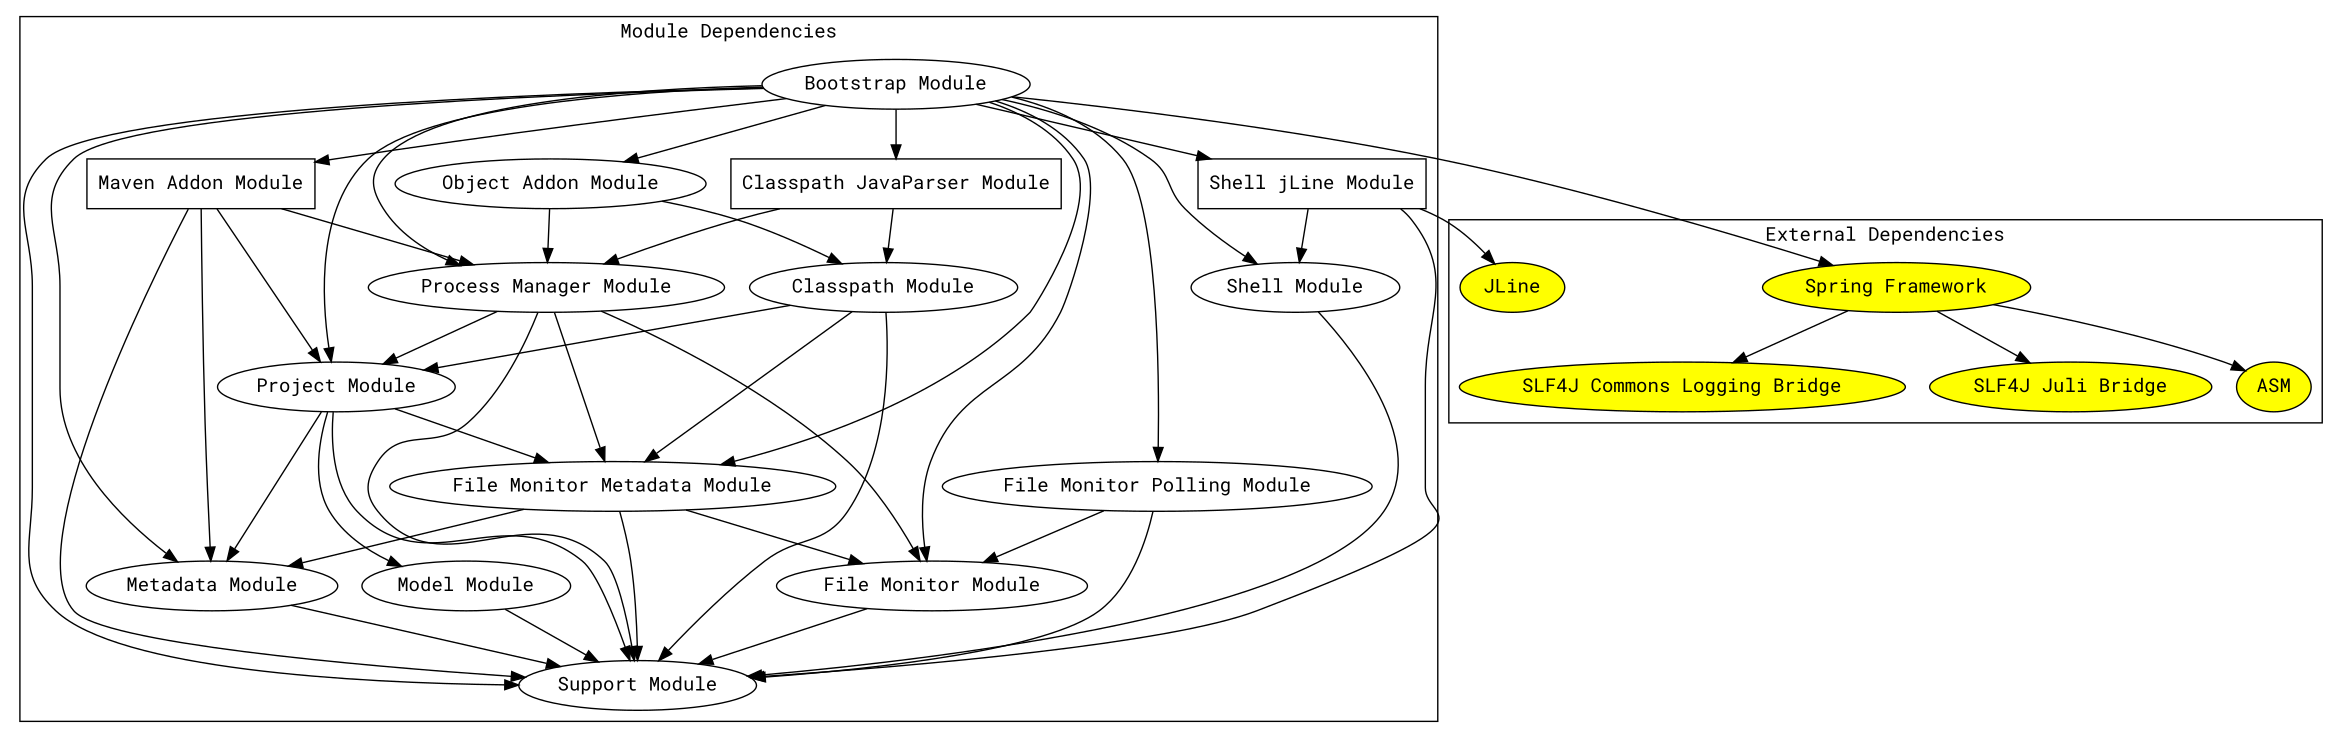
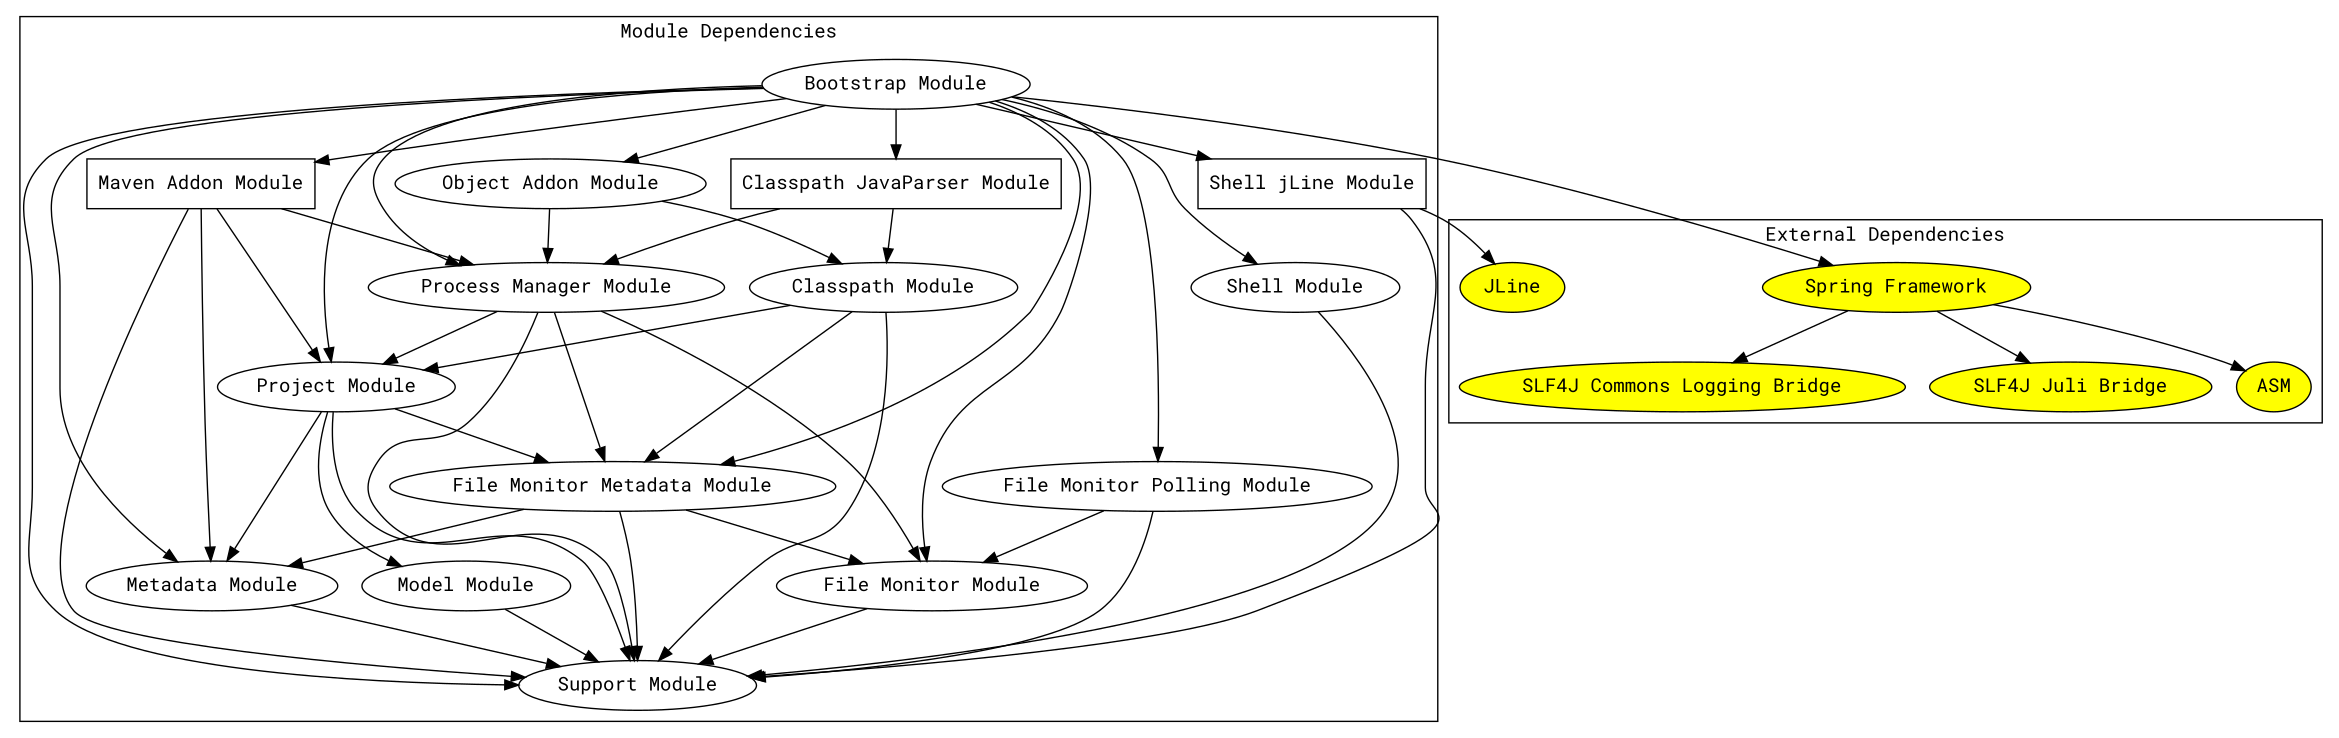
edge "Shell jLine Module" -> "Shell Module": removed
